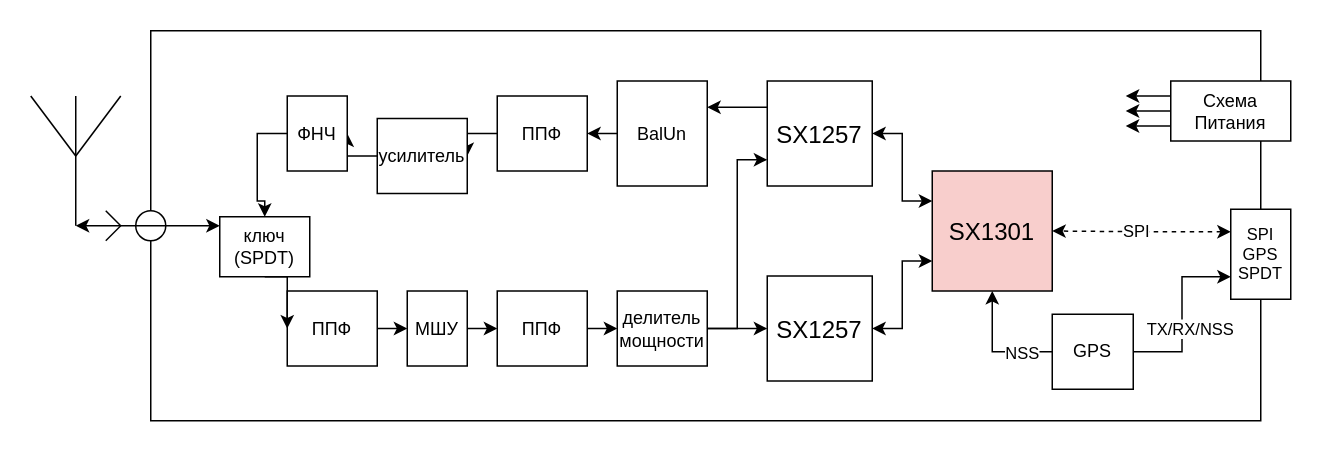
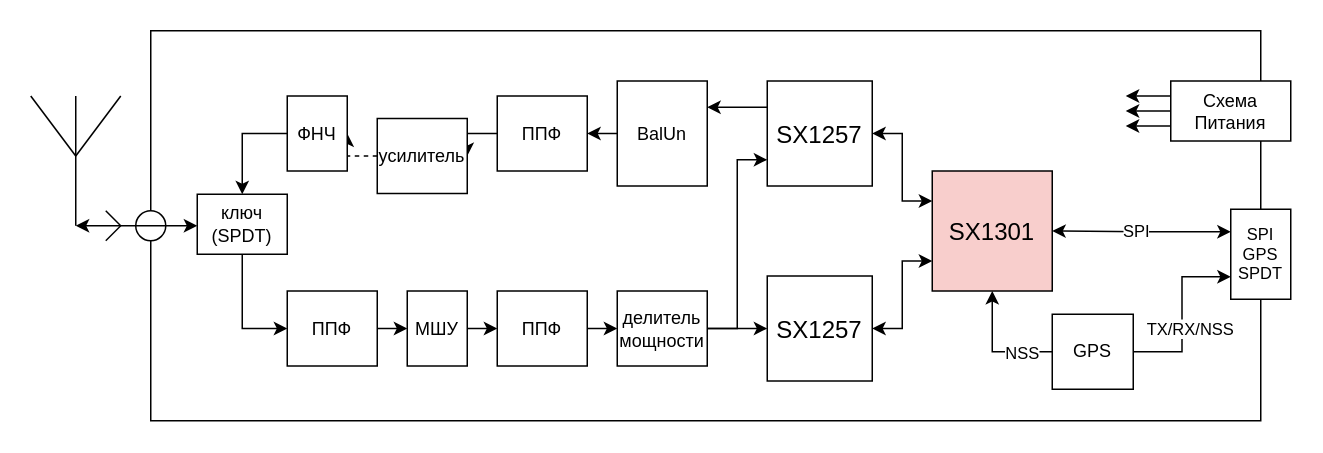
edge "усилитель" -> "ФНЧ": style solid -> dashed
edge "SX1301" -- "SPI GPS SPDT": style dashed -> solid
node "ключ (SPDT)": moved (265, 247) -> (242, 224)
